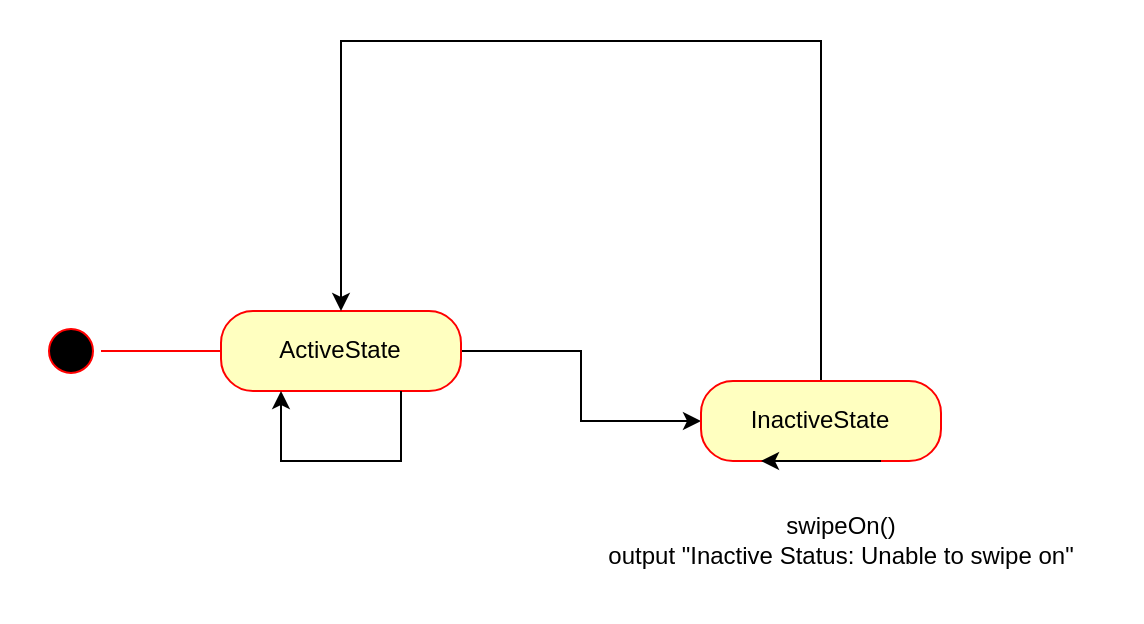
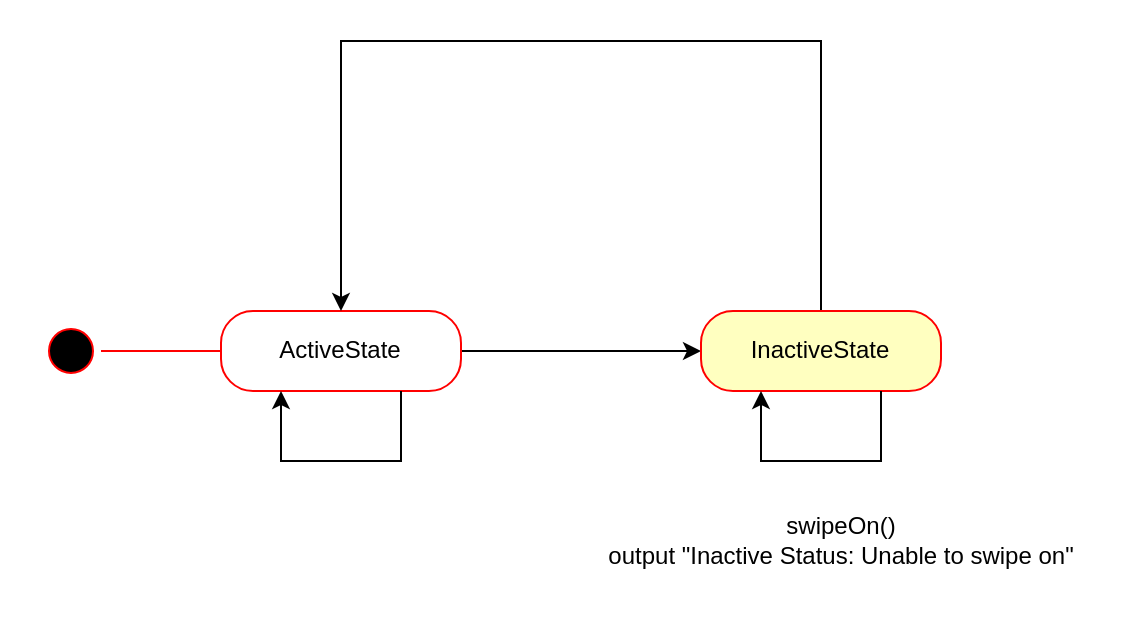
node "ActiveState": fillcolor #ffffc0 -> #ffffff
node "InactiveState": moved (821, 421) -> (821, 351)
